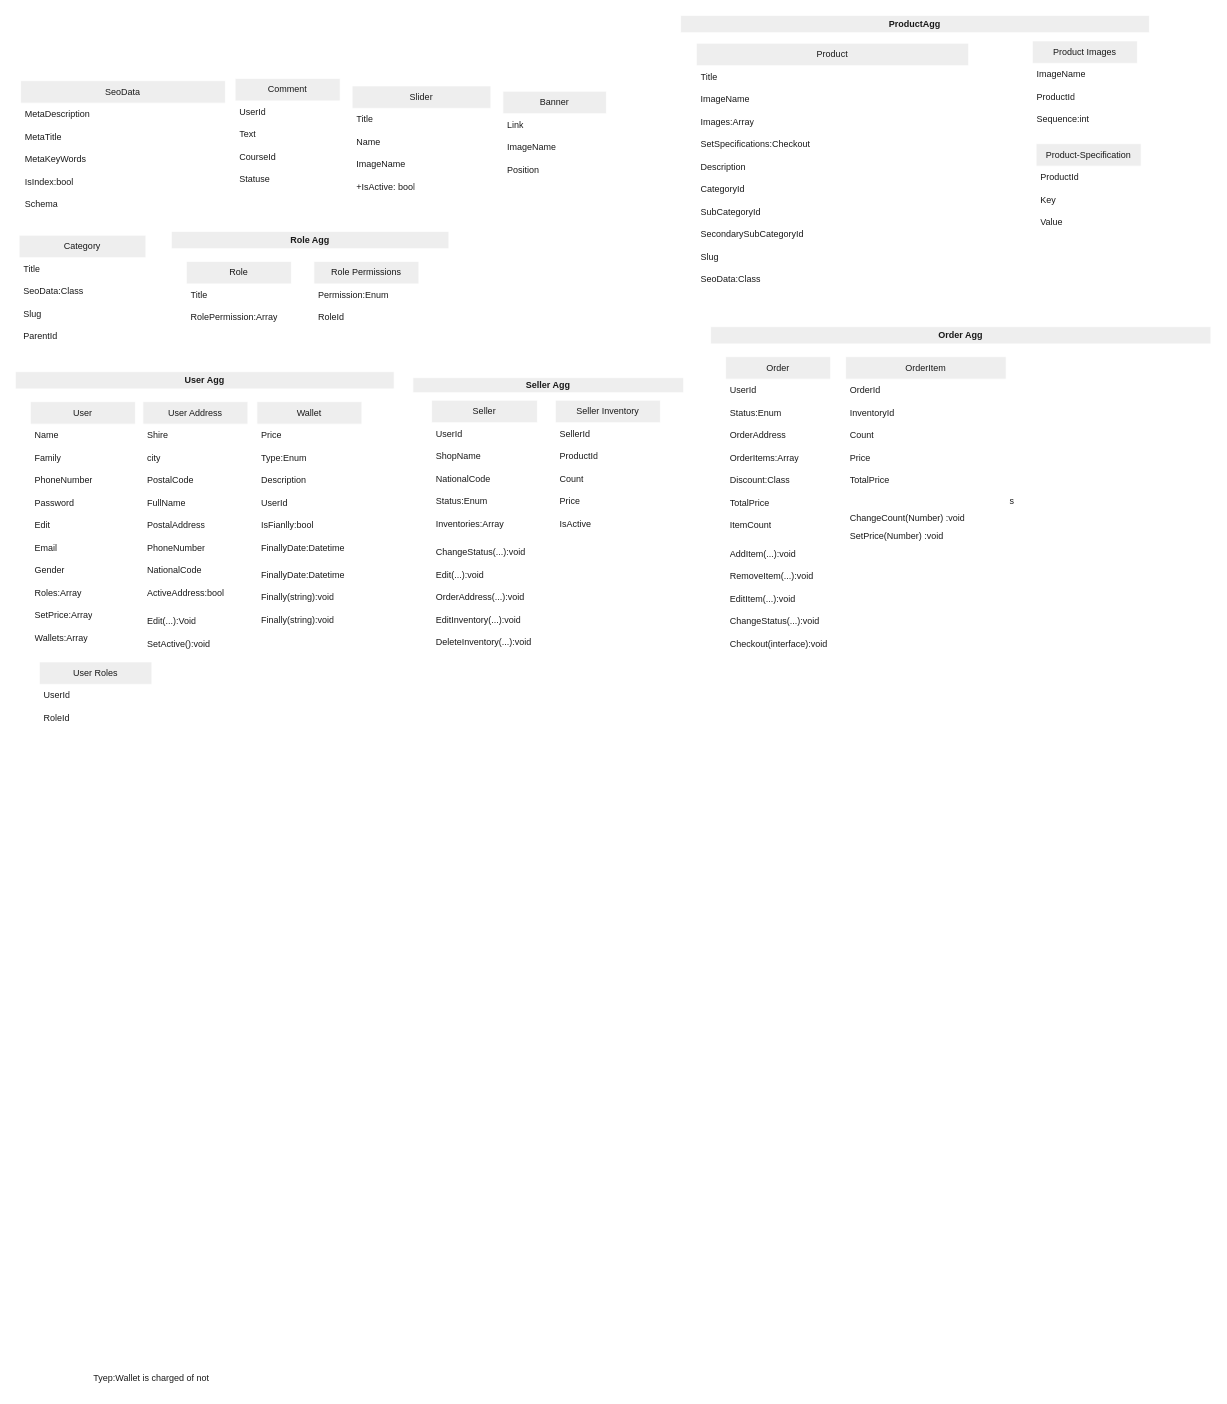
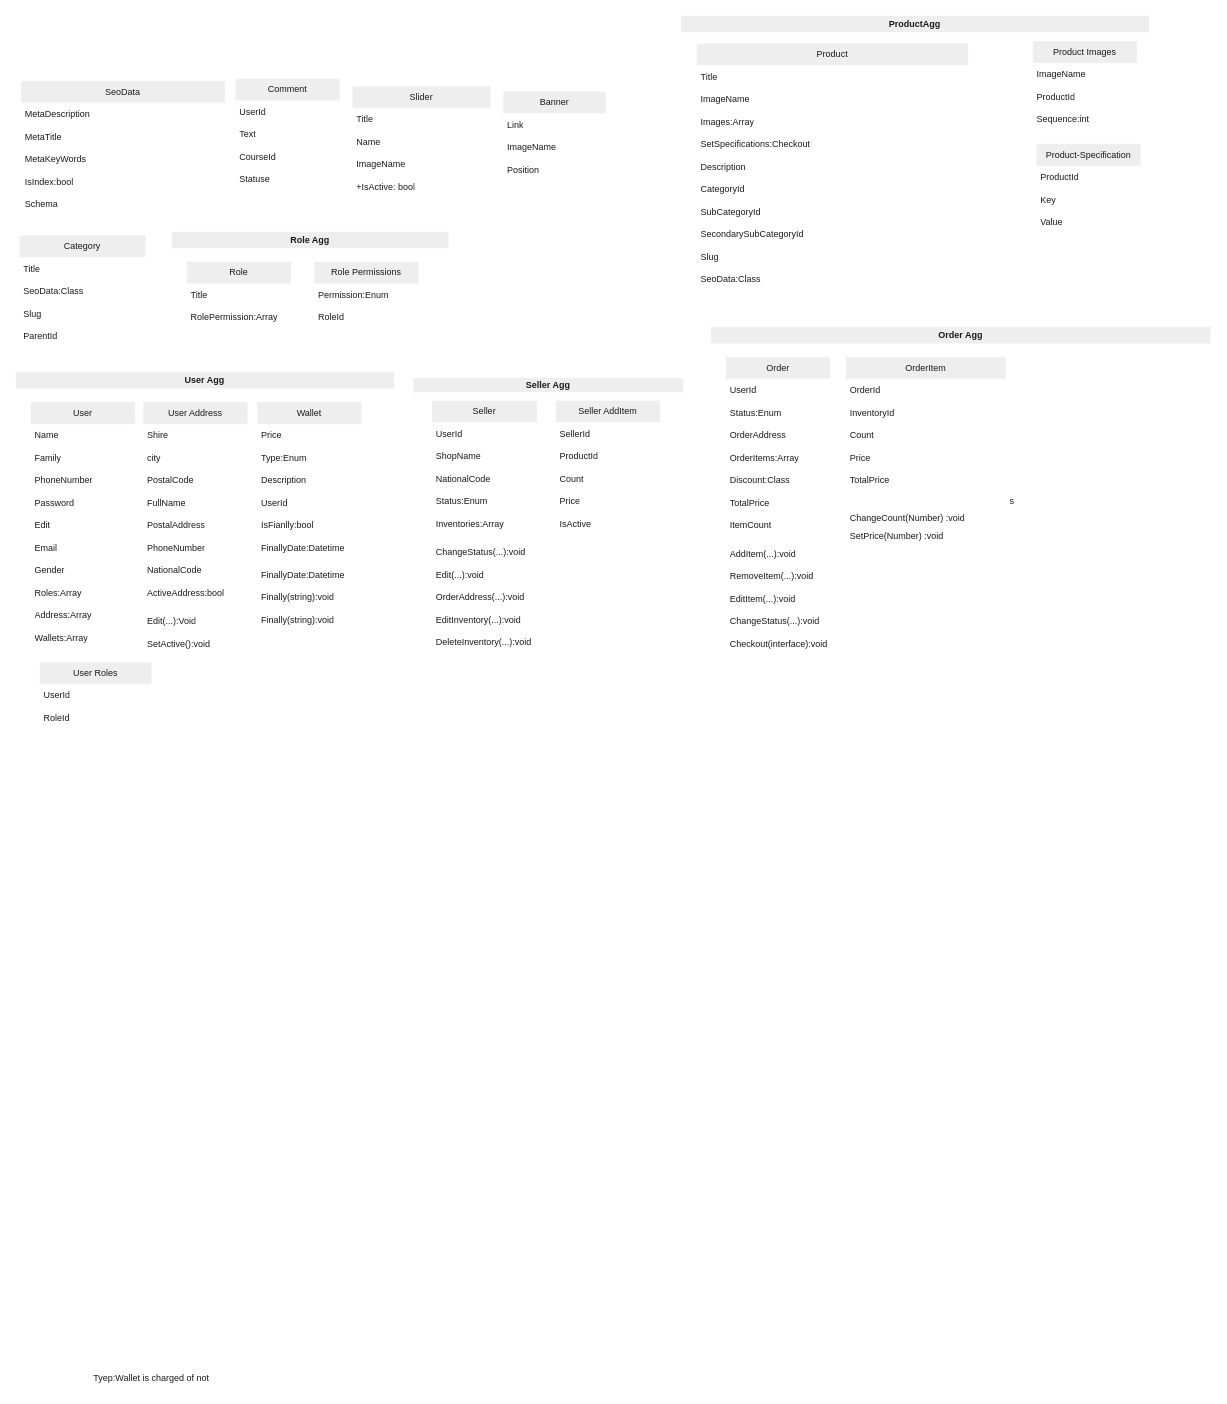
node "Seller Inventory": label "Seller Inventory" -> "Seller AddItem"
node "SetPrice:Array": label "SetPrice:Array" -> "Address:Array"
